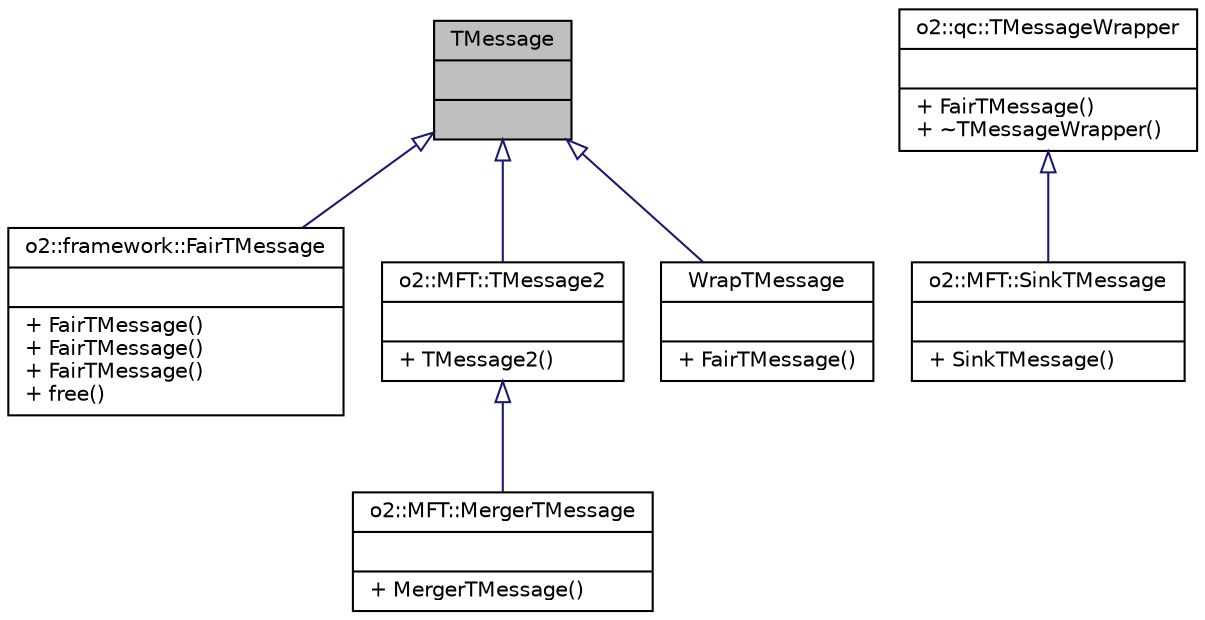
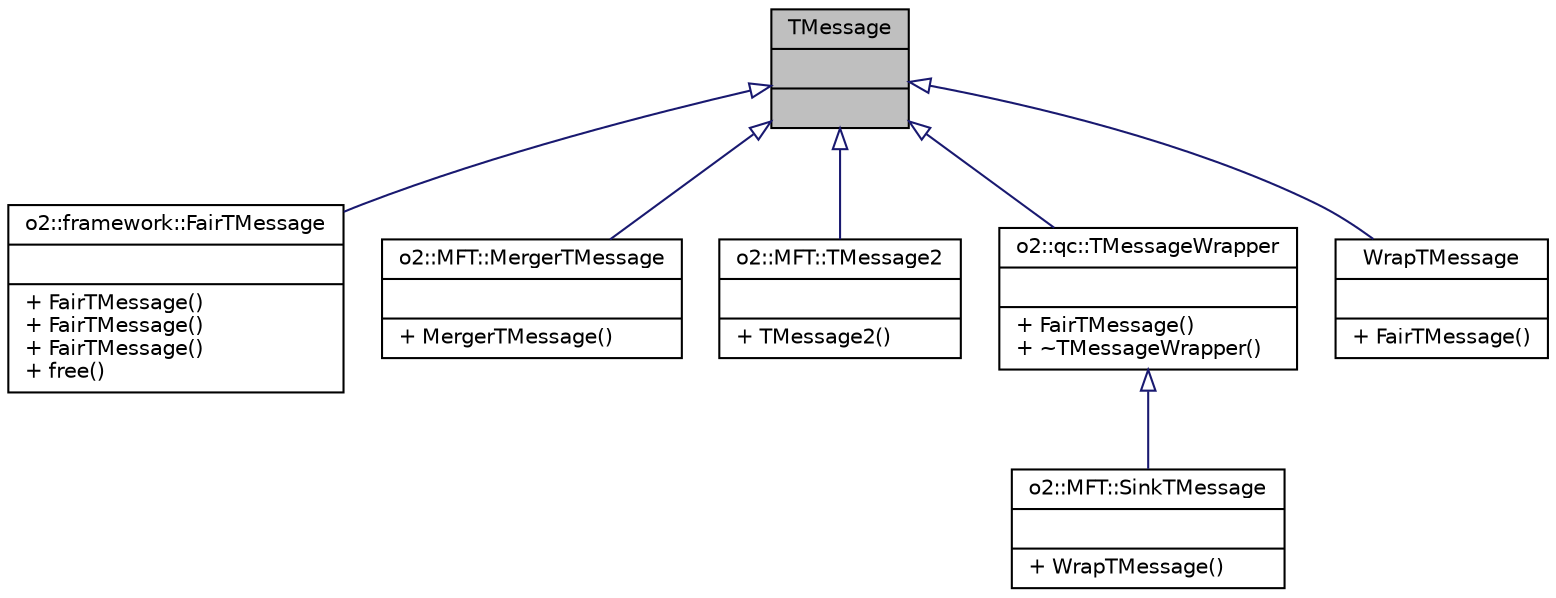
edge "o2::qc::TMessageWrapper" -> "TMessage": added
node "o2::MFT::SinkTMessage": text "+ SinkTMessage()" -> "+ WrapTMessage()"
edge "o2::MFT::MergerTMessage" -> "o2::MFT::TMessage2": now "o2::MFT::MergerTMessage" -> "TMessage"
